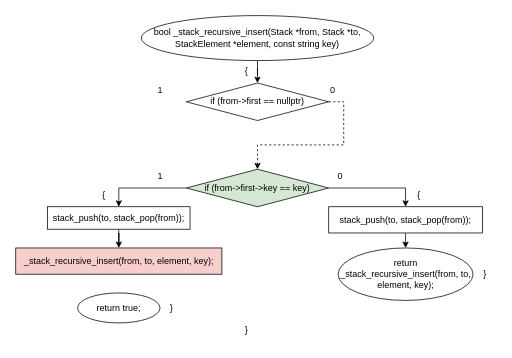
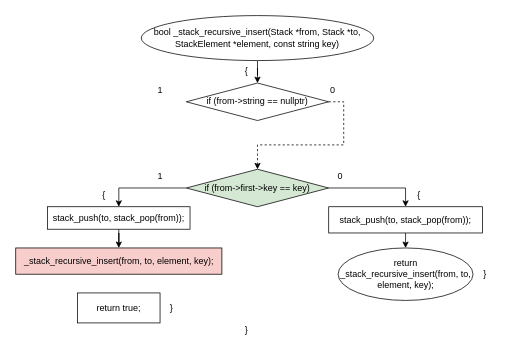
node "if (from->first == nullptr)": label "if (from->first == nullptr)" -> "if (from->string == nullptr)"
node "return true;": shape ellipse -> rectangle
